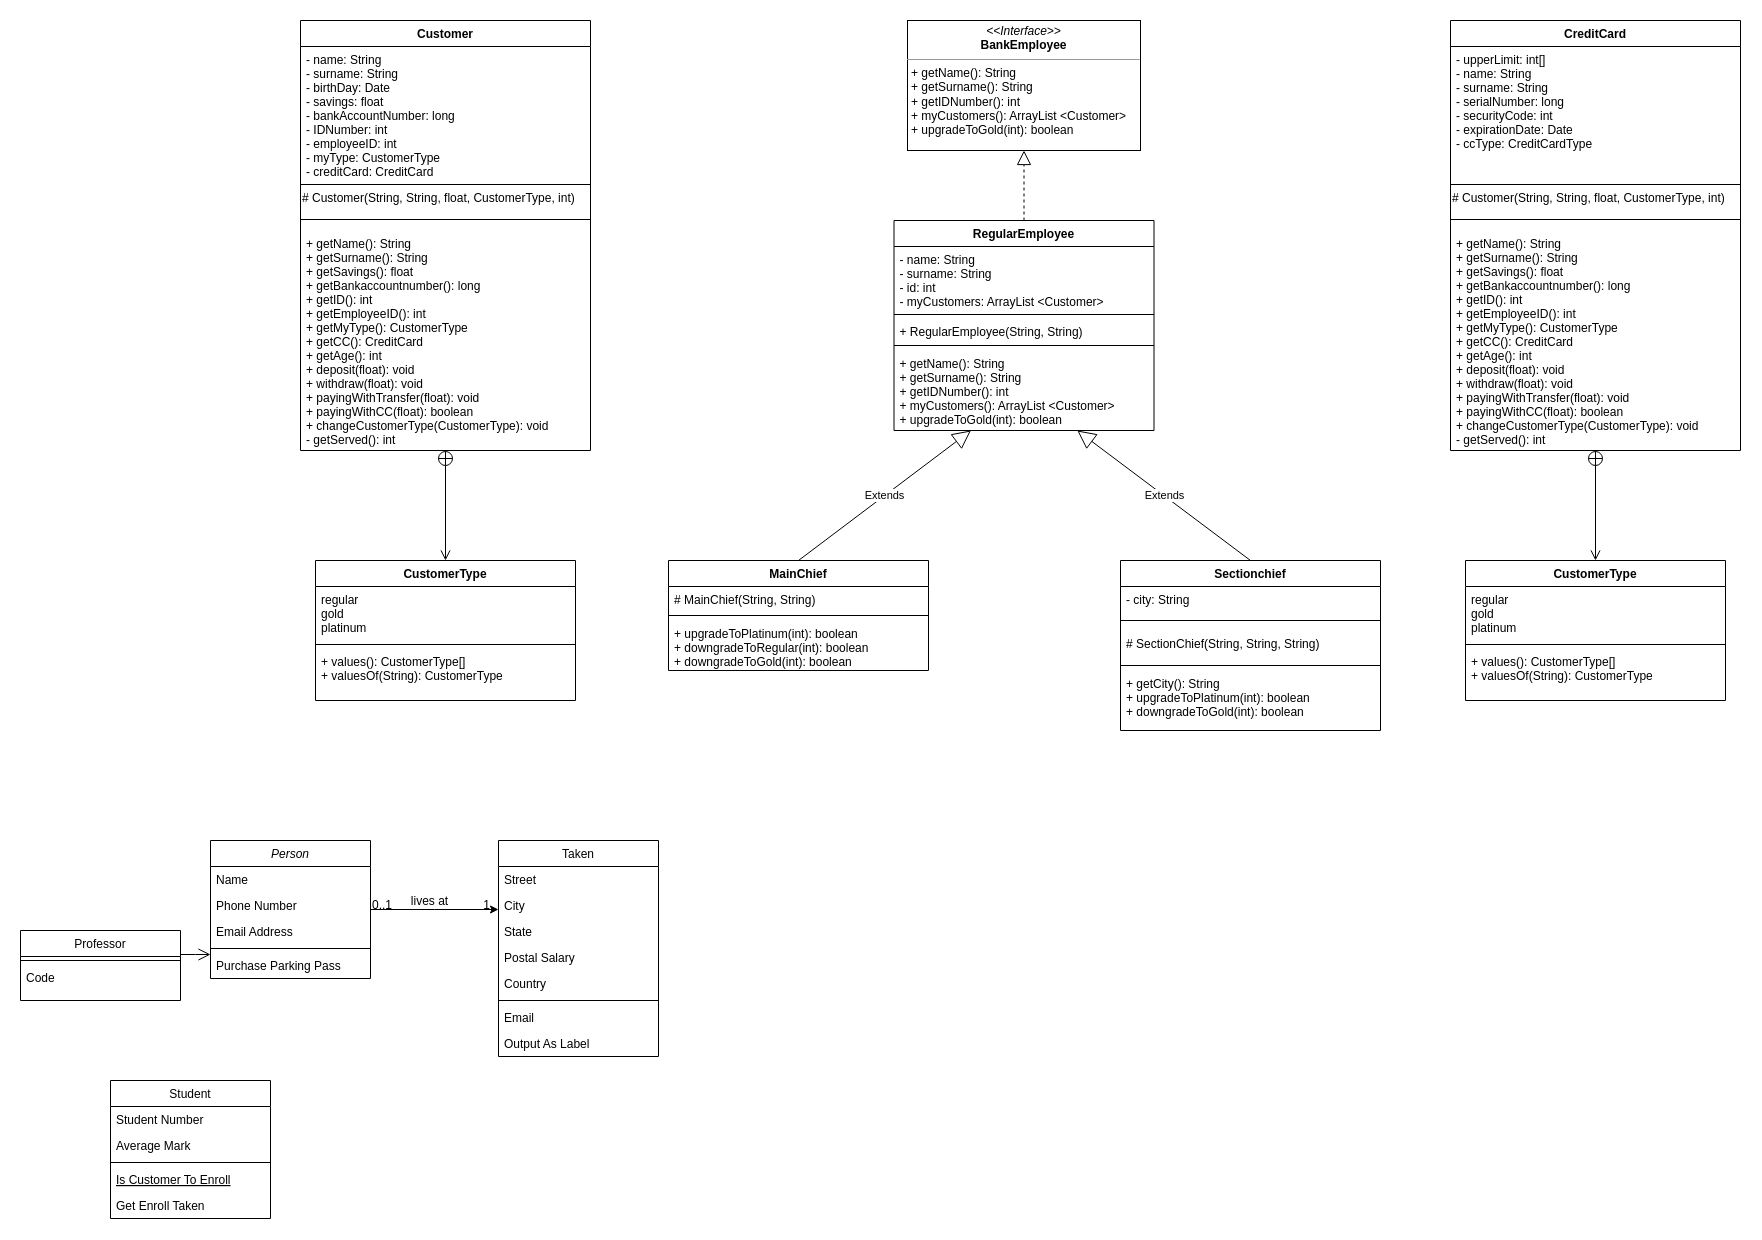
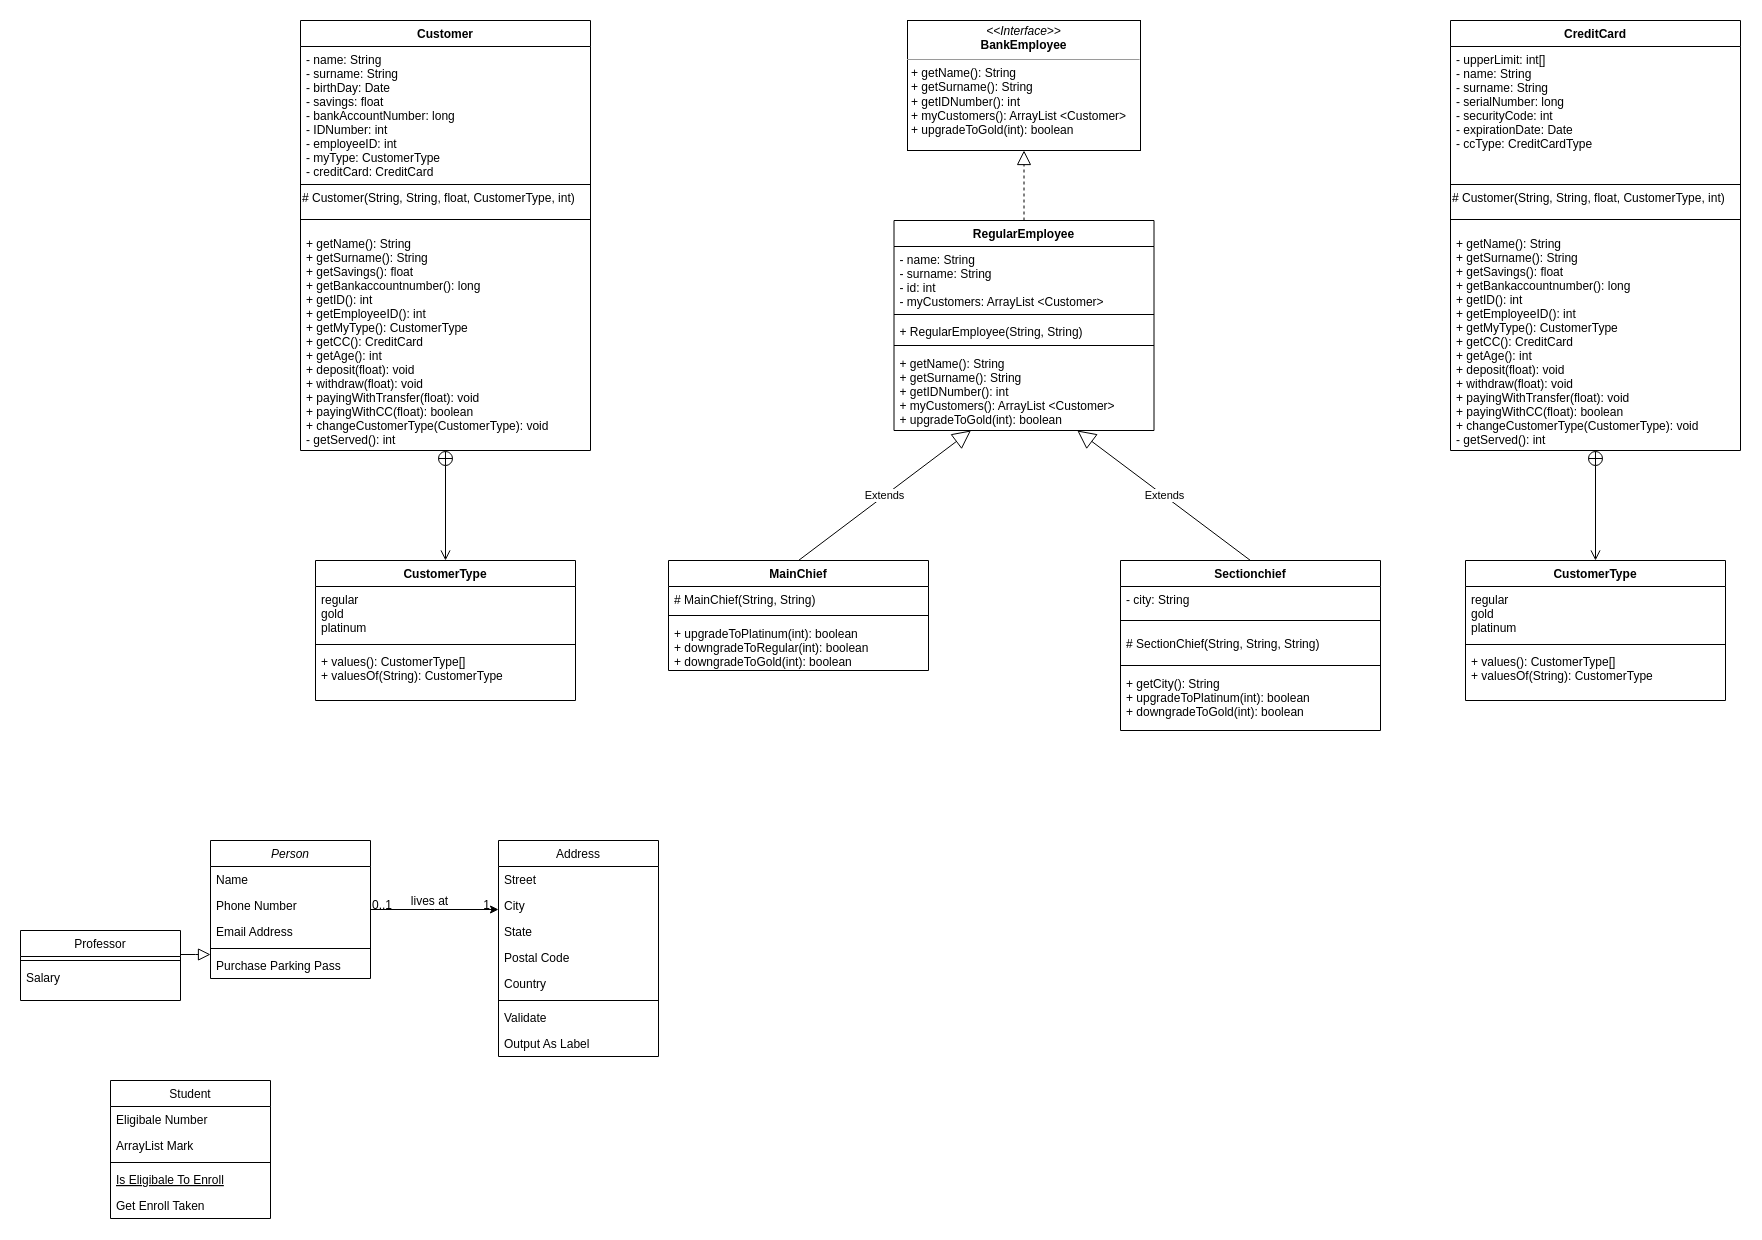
node "Taken": label "Taken" -> "Address"
edge "Professor" -> "Person": arrowhead open -> block
node "Postal Salary": label "Postal Salary" -> "Postal Code"
node "Code": label "Code" -> "Salary"
node "Email": label "Email" -> "Validate"
node "Student Number": label "Student Number" -> "Eligibale Number"
node "Average Mark": label "Average Mark" -> "ArrayList Mark"
node "Is Customer To Enroll": label "Is Customer To Enroll" -> "Is Eligibale To Enroll"
